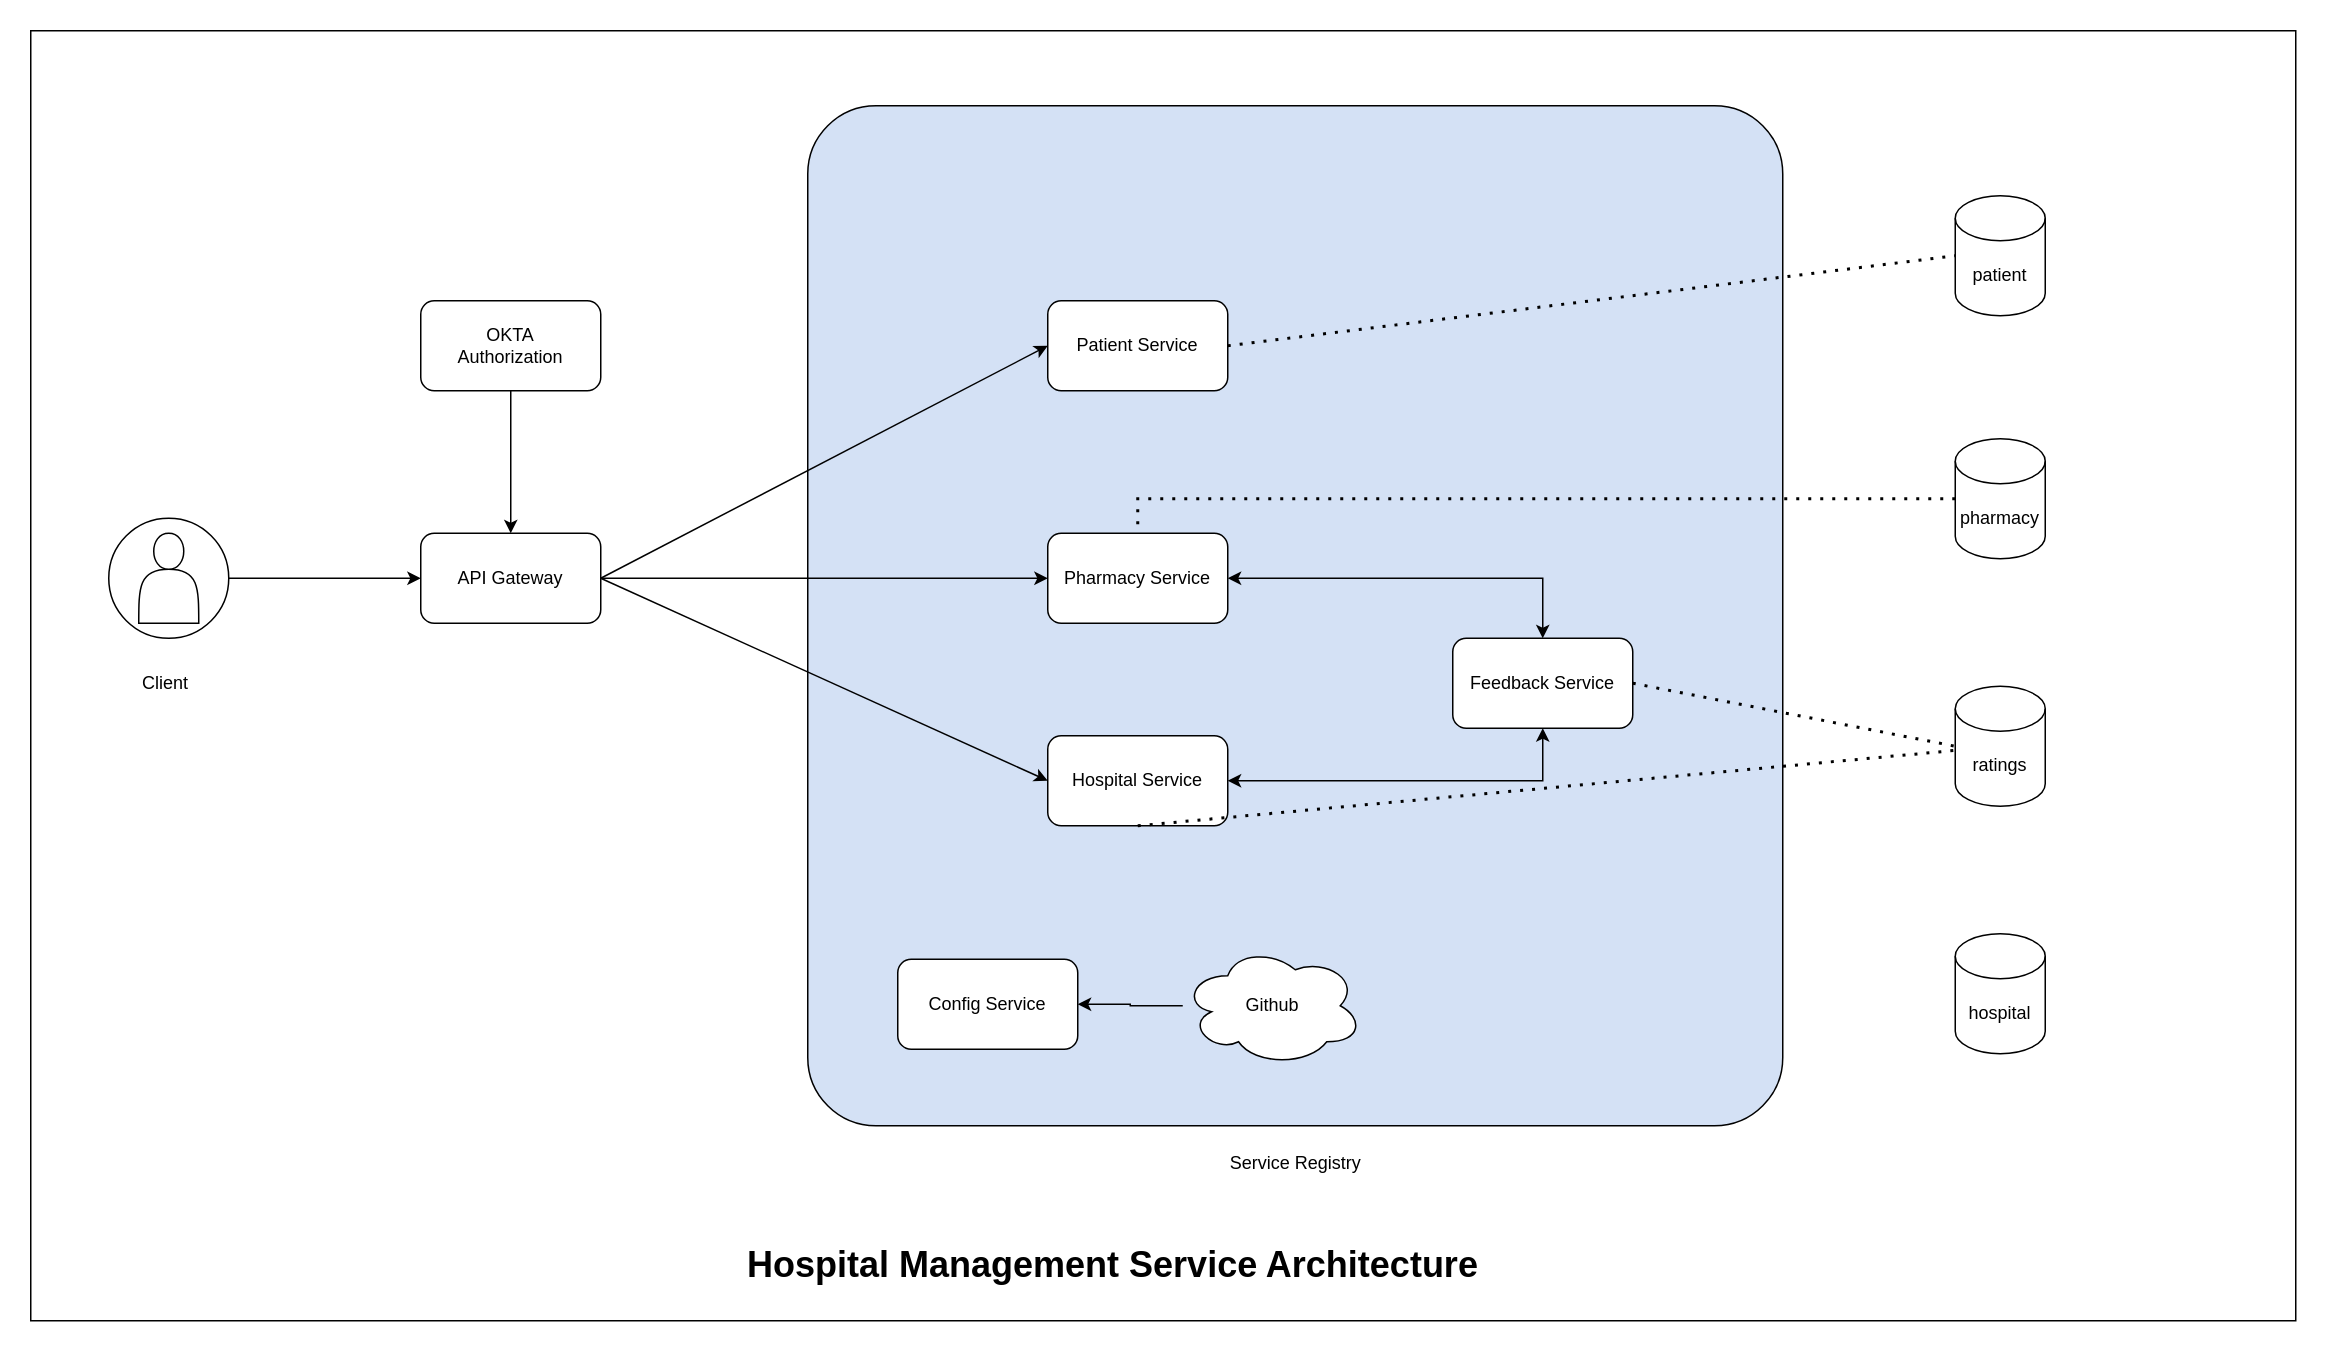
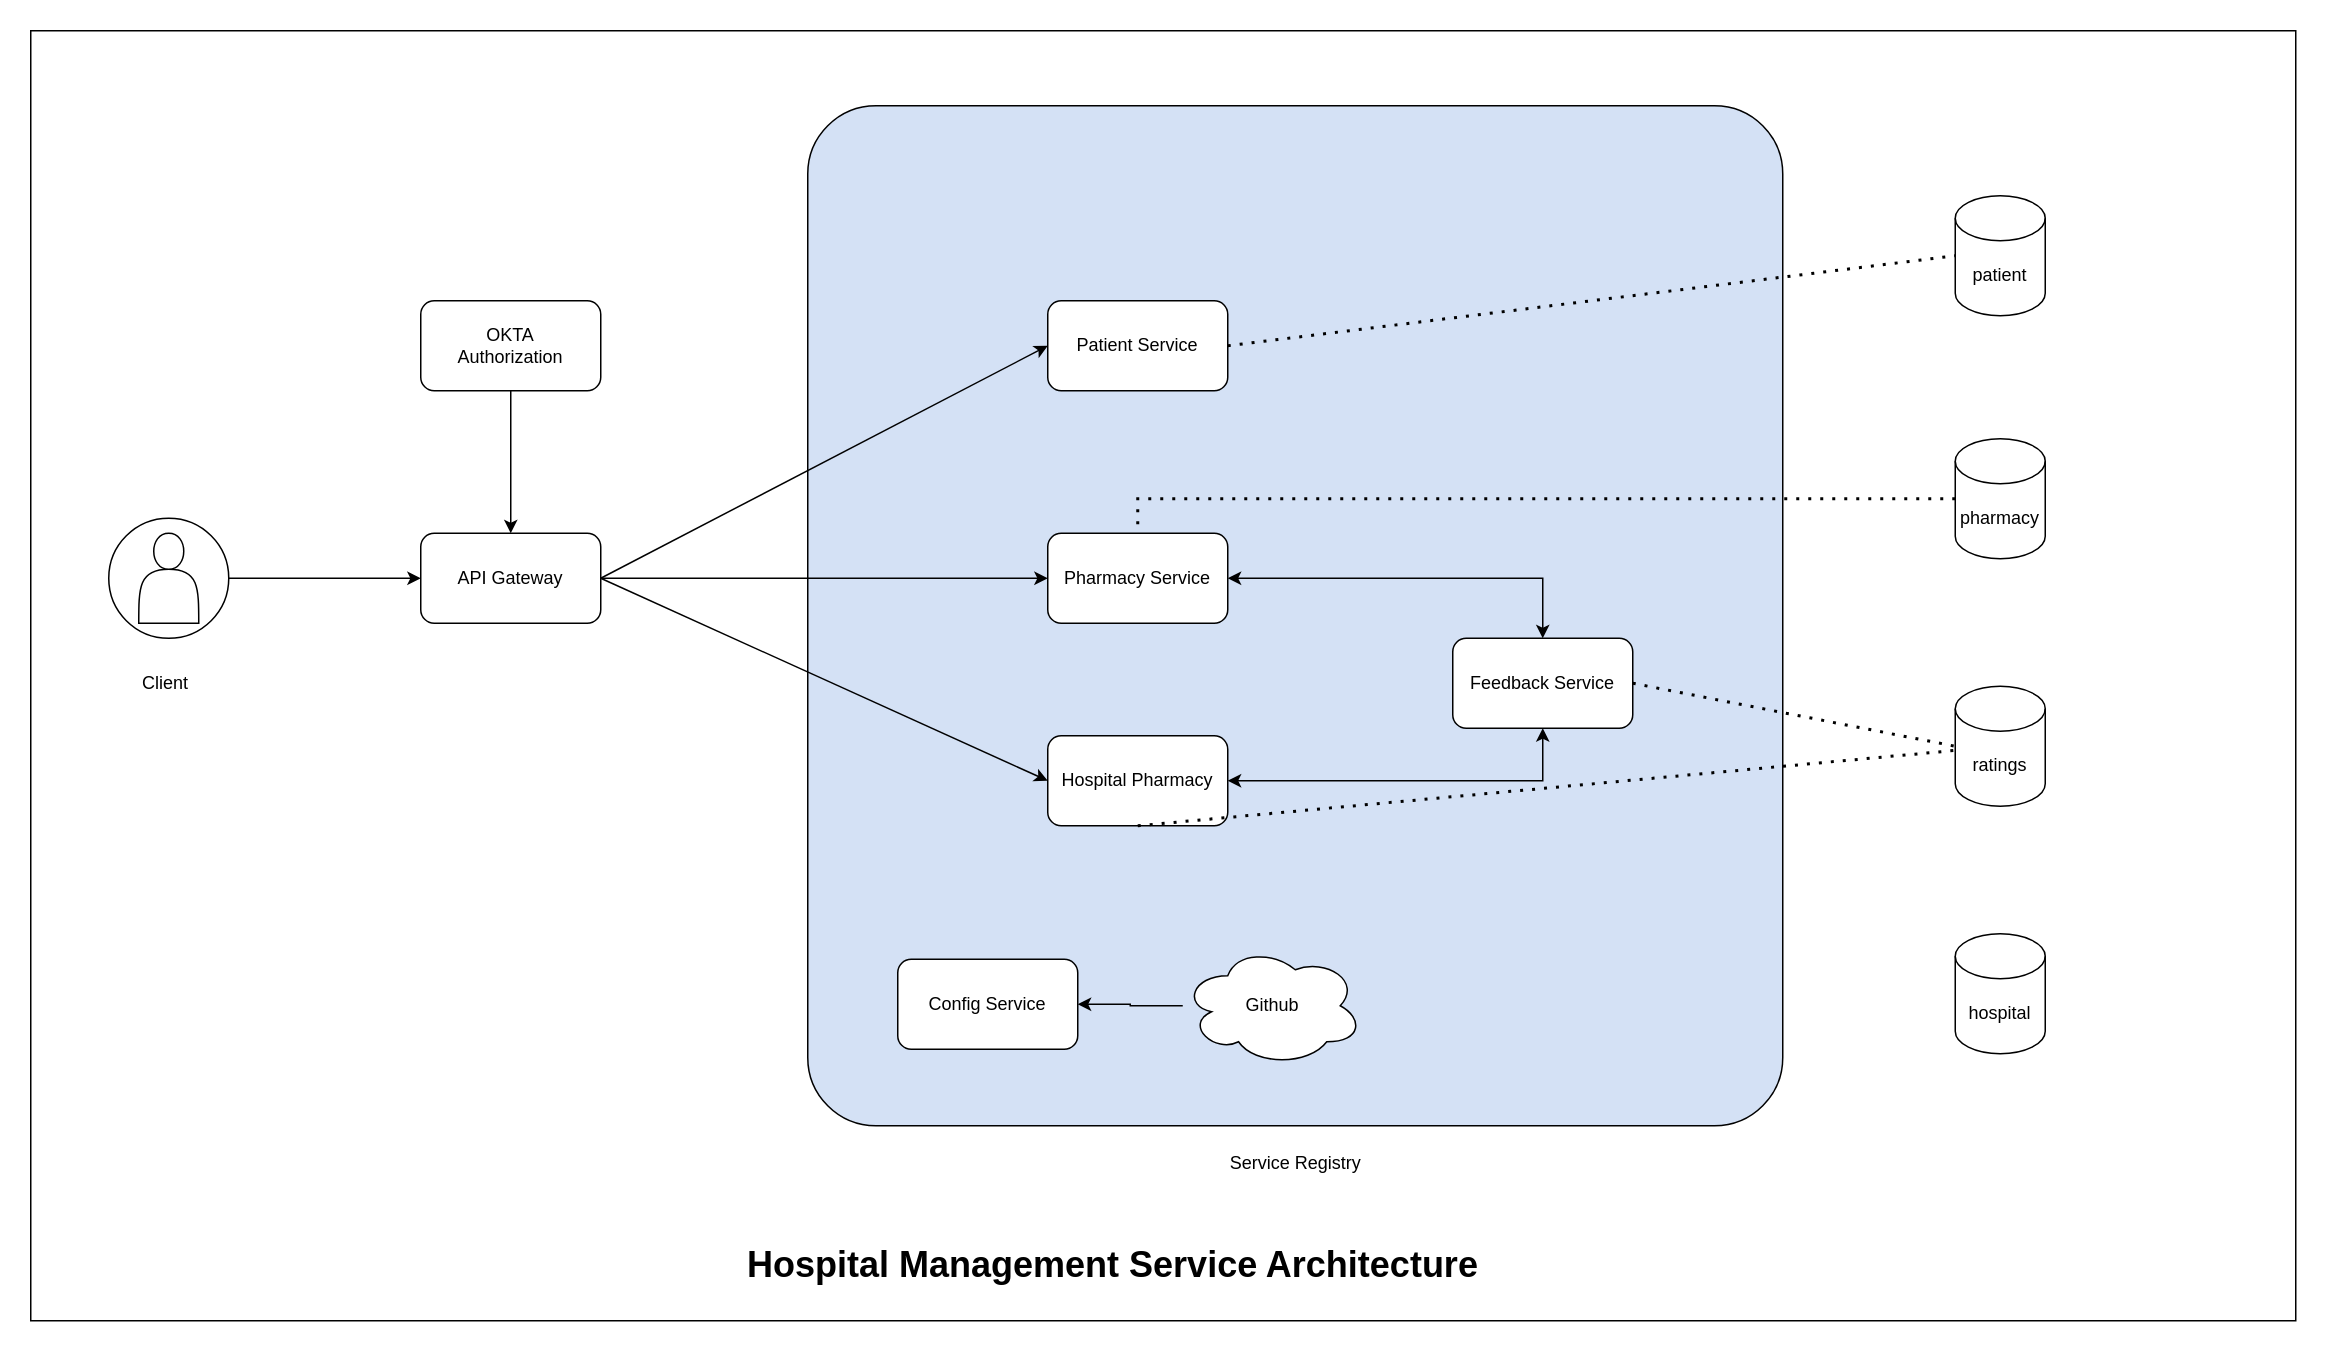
node "Hospital Service": label "Hospital Service" -> "Hospital Pharmacy"
